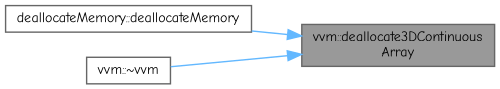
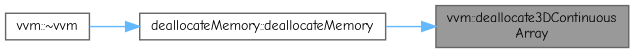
edge "vvm::~vvm" -> "vvm::deallocate3DContinuous Array": now "vvm::~vvm" -> "deallocateMemory::deallocateMemory"
